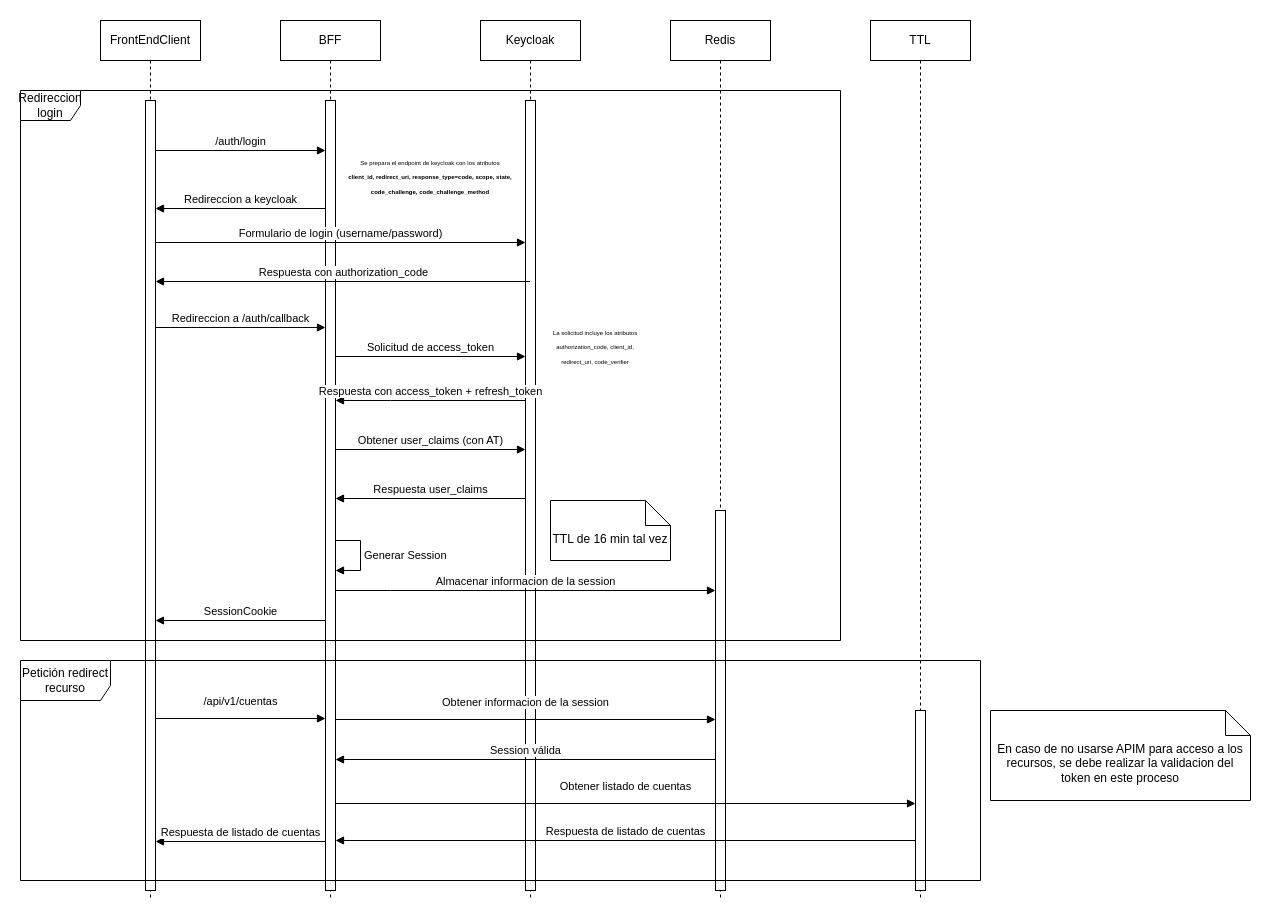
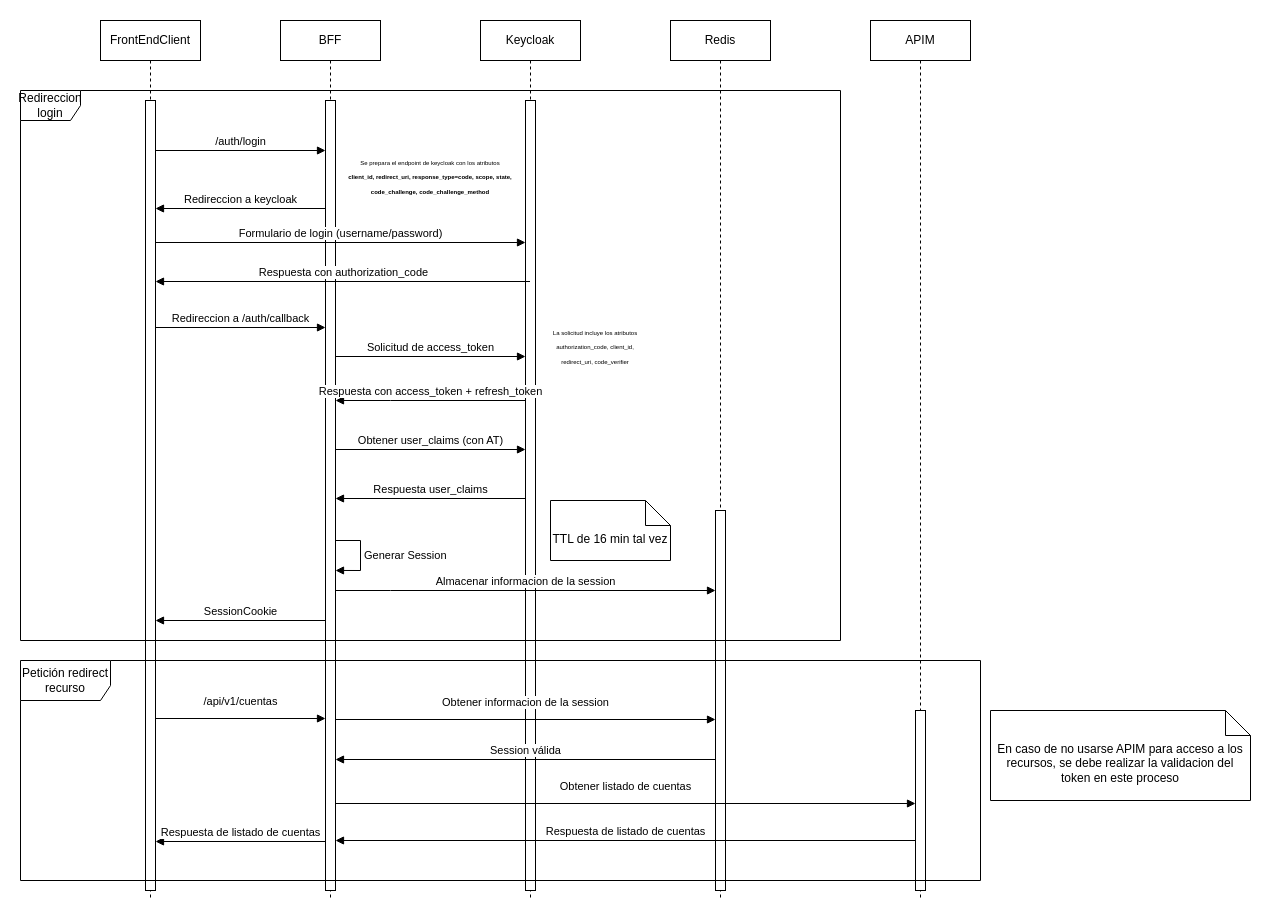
node "TTL": label "TTL" -> "APIM"
